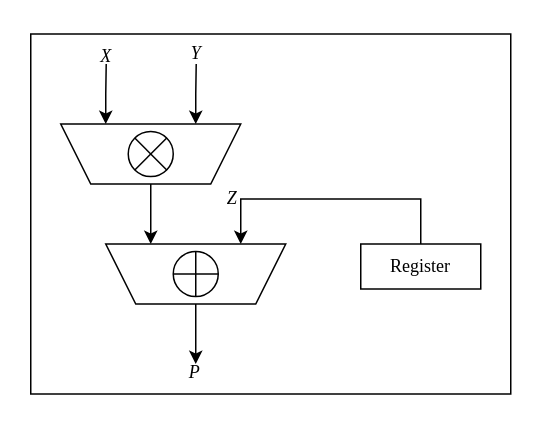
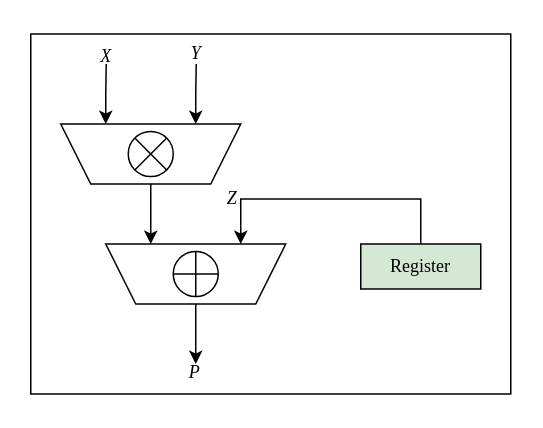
node "Register": fillcolor #ffffff -> #d5e8d4
